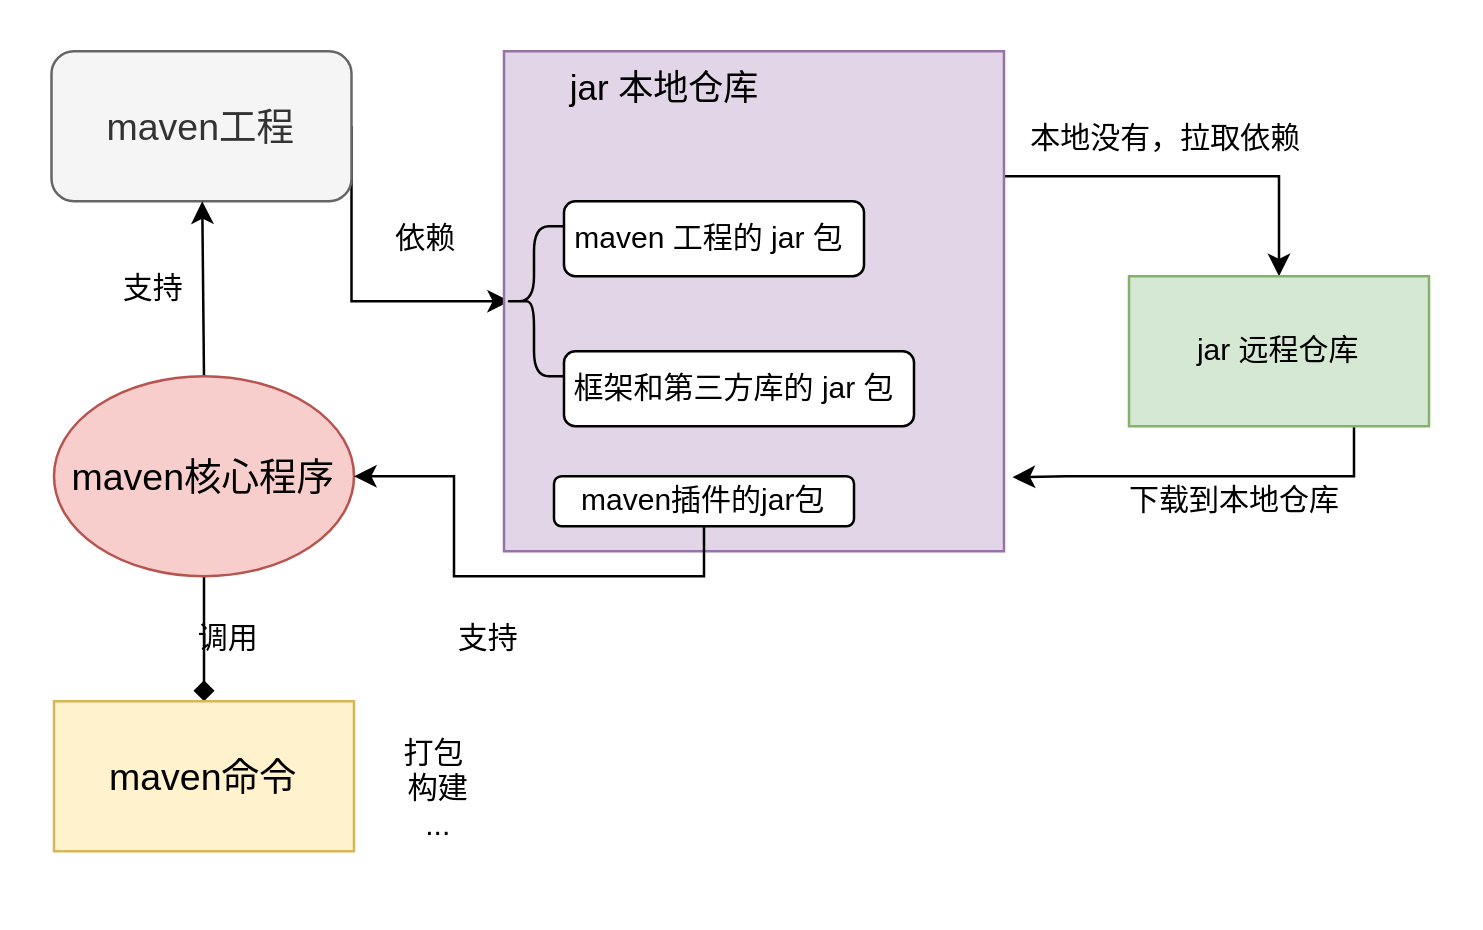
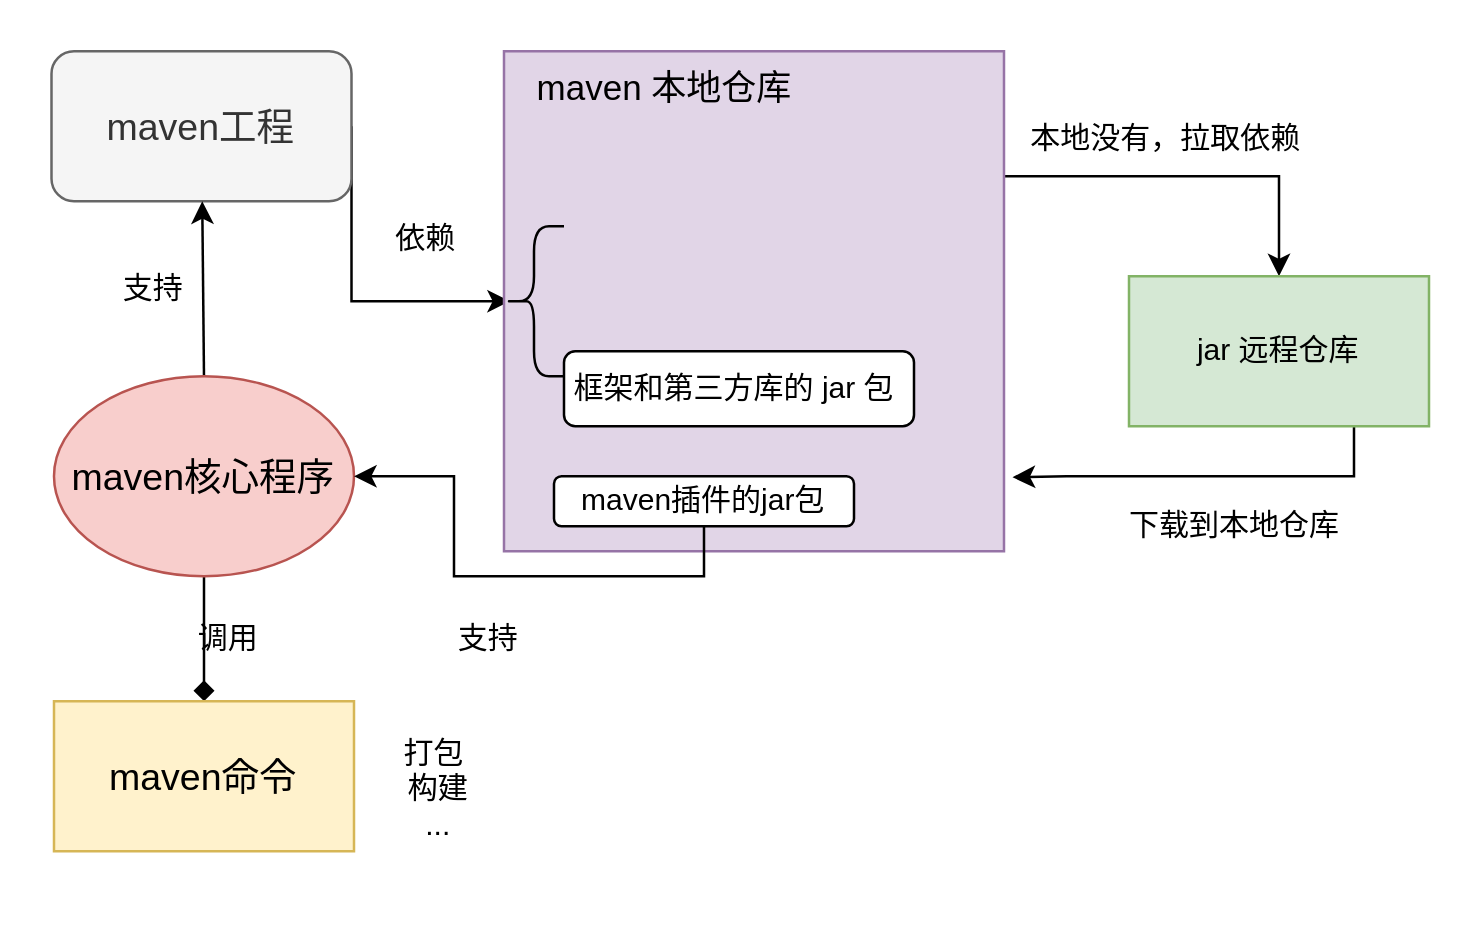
node "jar 本地仓库": label "jar 本地仓库" -> "maven 本地仓库"
node "maven 工程的 jar 包": removed
node "下载到本地仓库": moved (1235, 501) -> (1235, 526)
